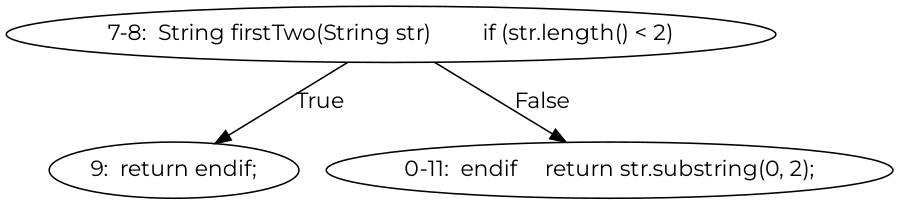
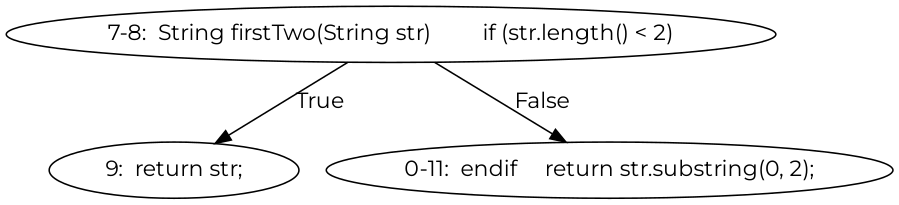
node "9:  return endif;": label "9:  return endif;" -> "9:  return str;"
